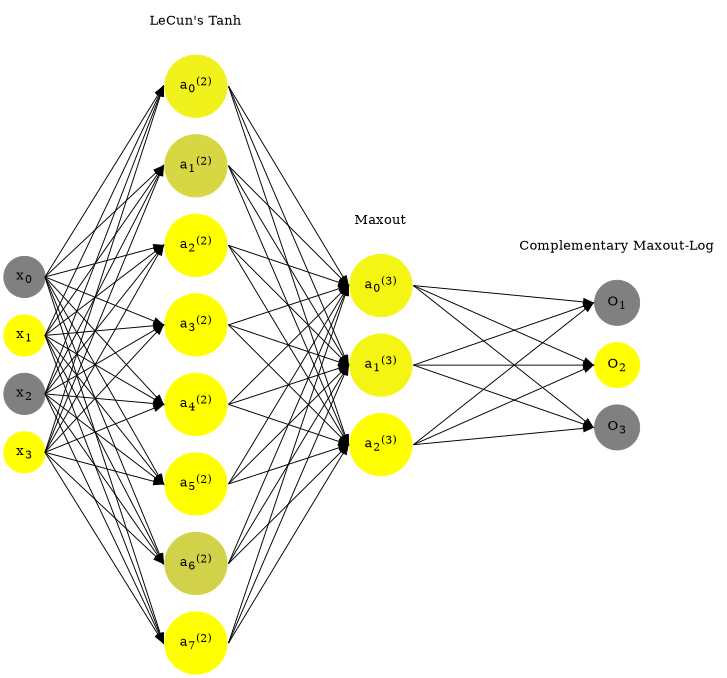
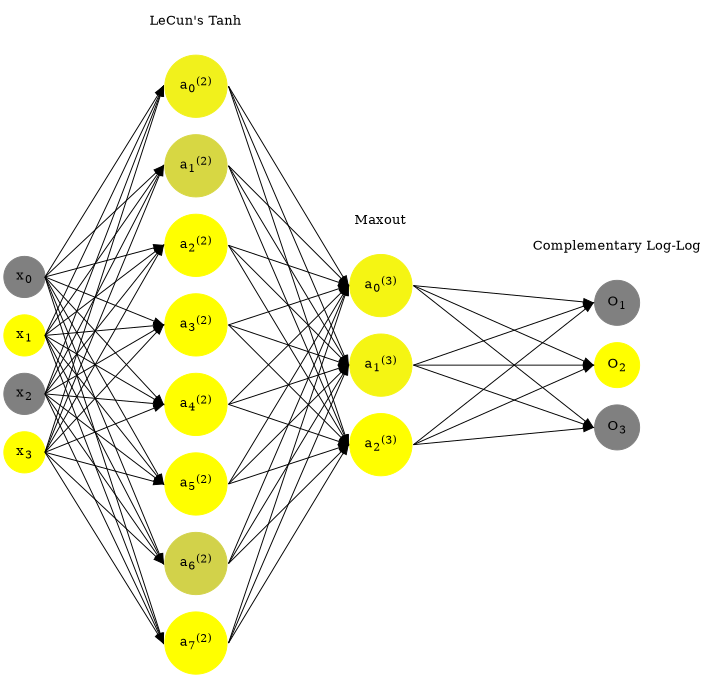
node "Complementary Maxout-Log": label "Complementary Maxout-Log" -> "Complementary Log-Log"
